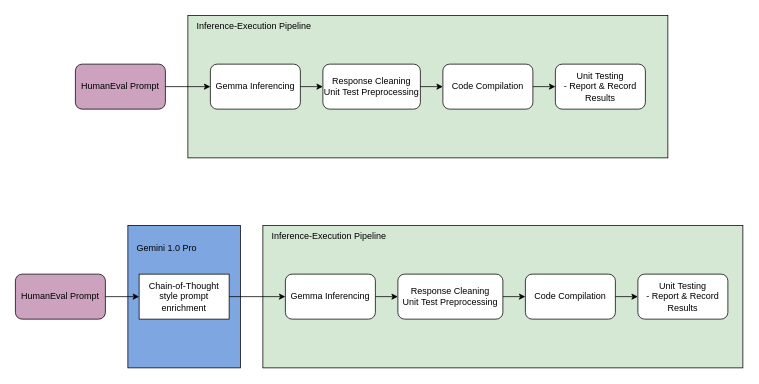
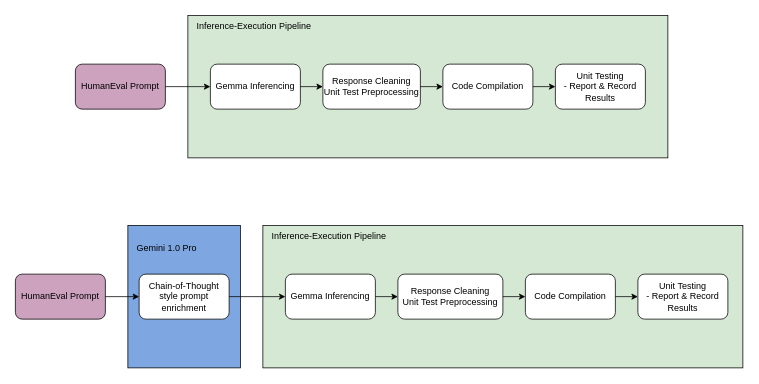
node "Chain-of-Thought style prompt enrichment": shape rectangle -> rounded rectangle
